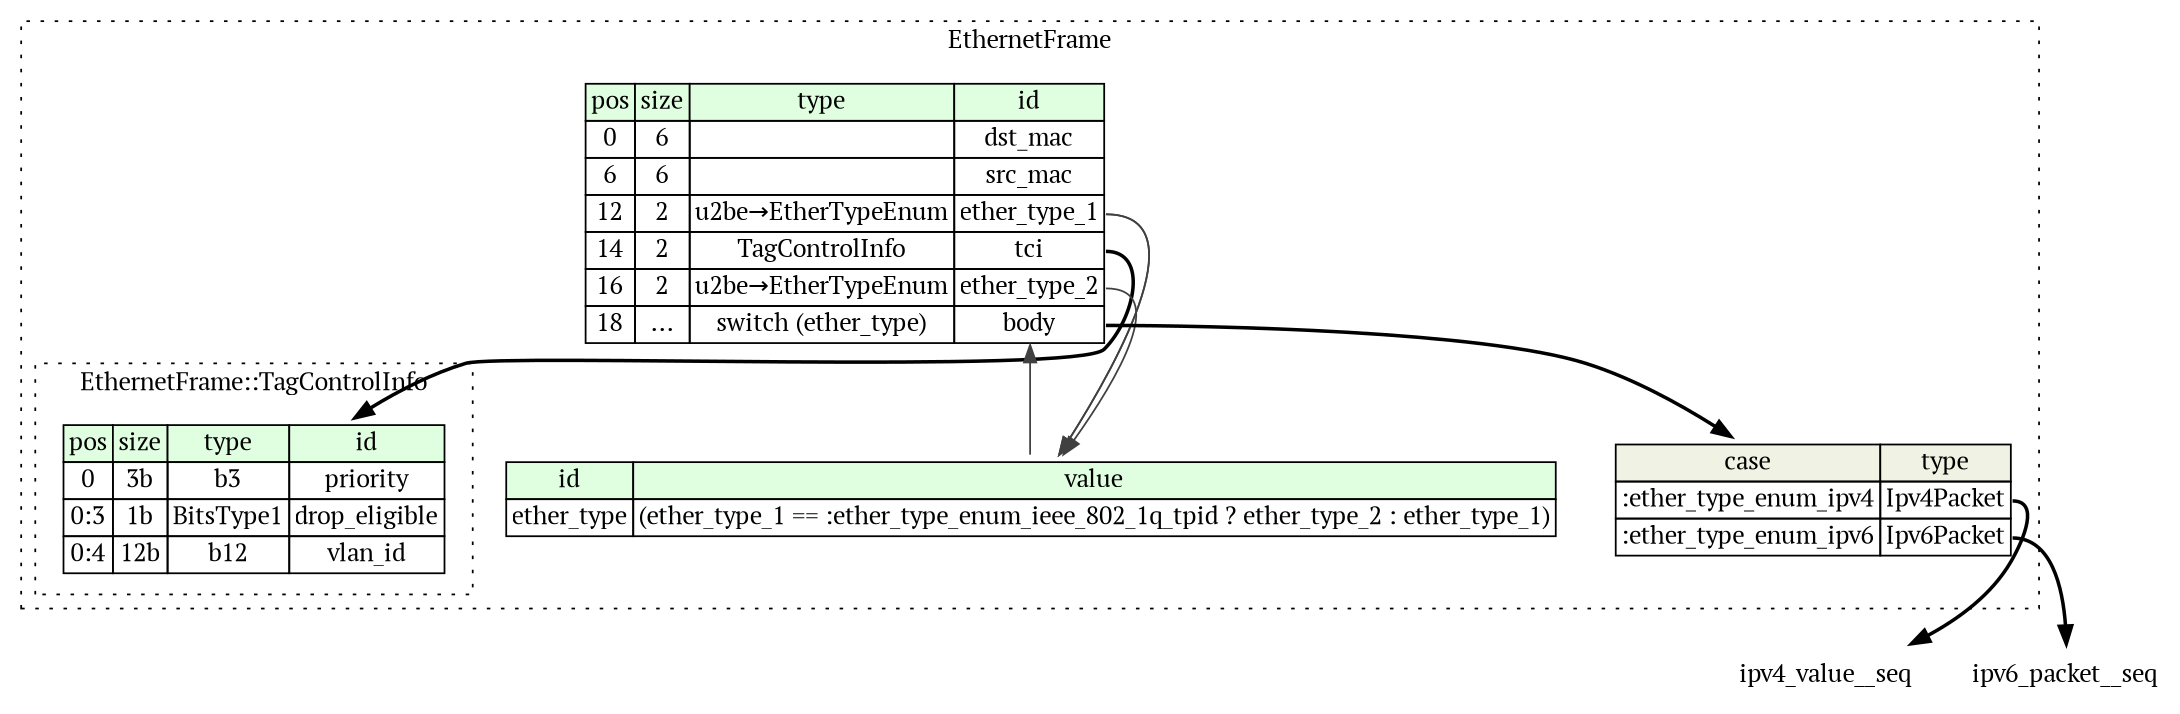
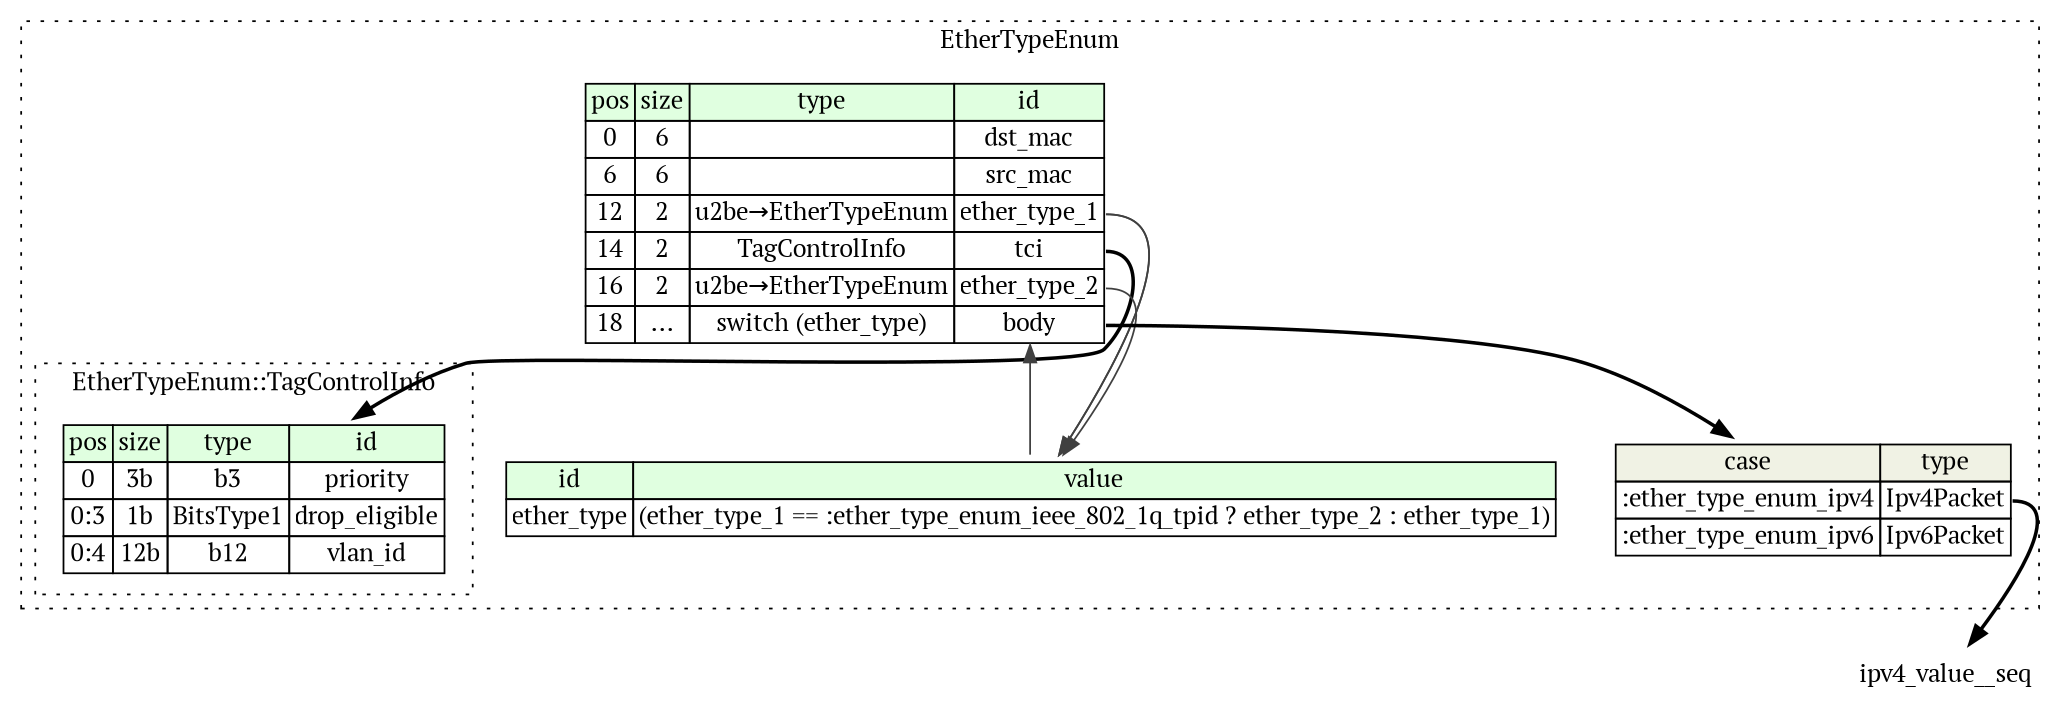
cluster "EthernetFrame": label "EthernetFrame" -> "EtherTypeEnum"
cluster "EthernetFrame::TagControlInfo": label "EthernetFrame::TagControlInfo" -> "EtherTypeEnum::TagControlInfo"
node "ipv6_packet__seq": removed
